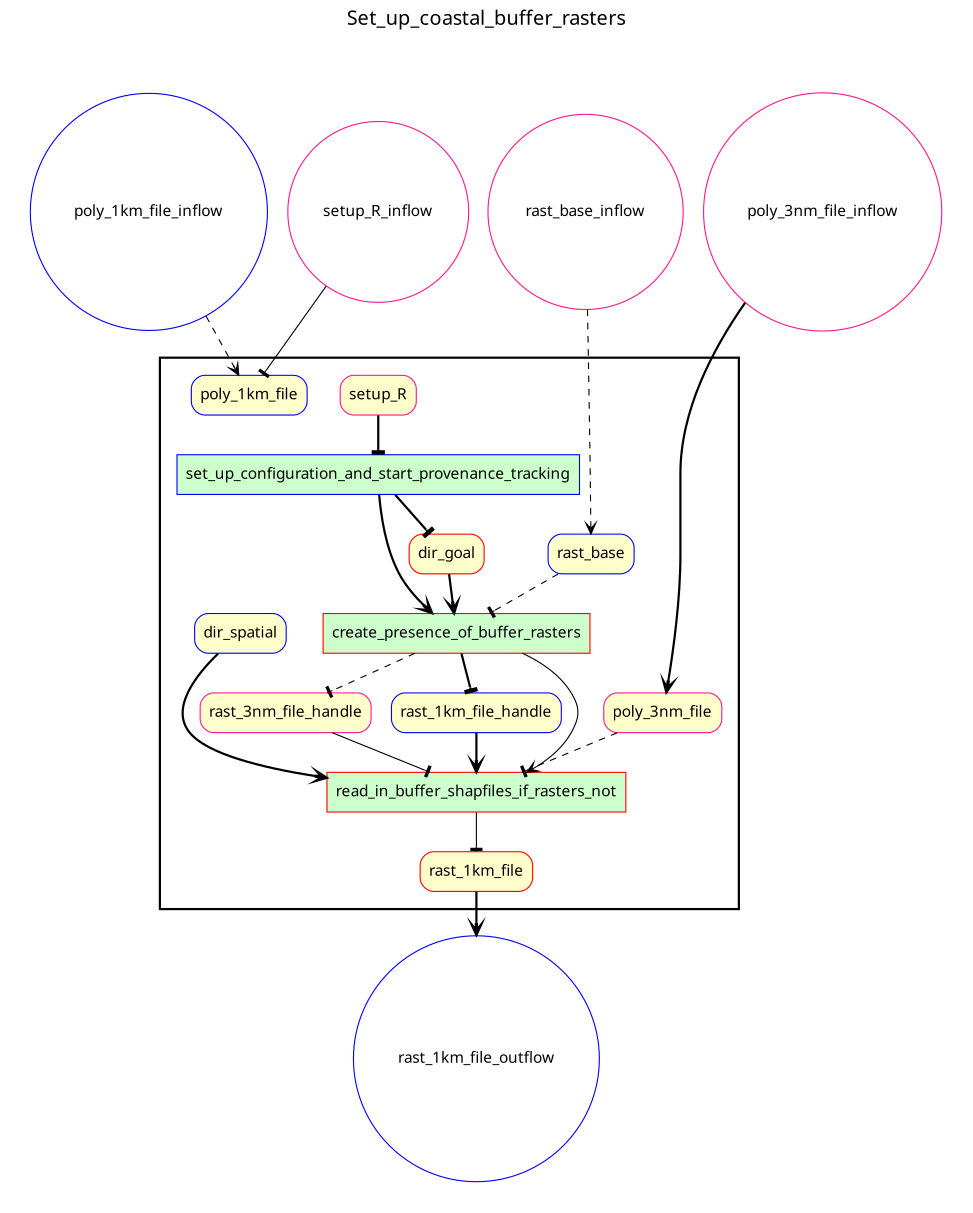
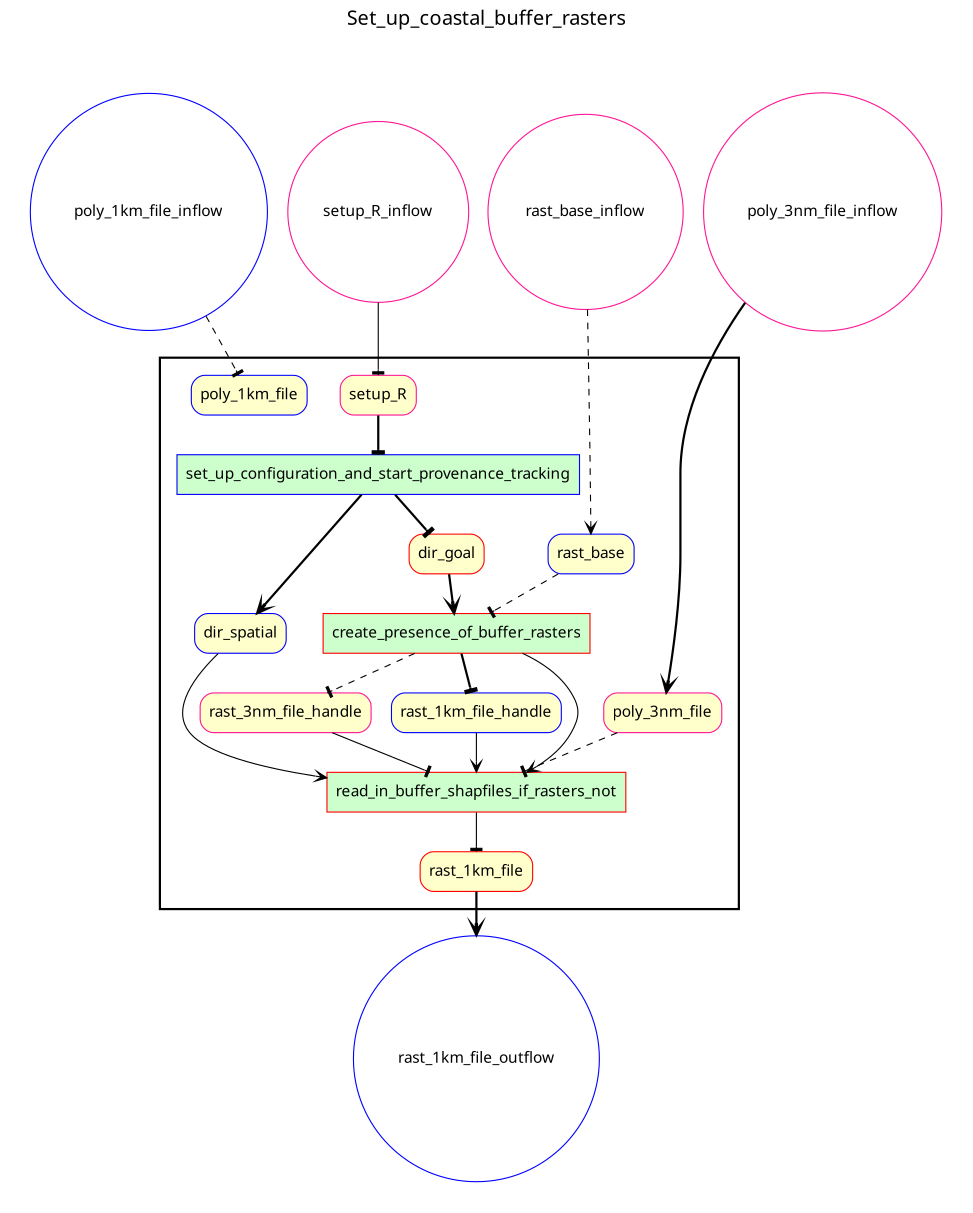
edge "setup_R_inflow" -> "poly_1km_file": now "setup_R_inflow" -> "setup_R"
edge "poly_1km_file_inflow" -> "poly_1km_file": arrowhead vee -> tee
edge "set_up_configuration_and_start_provenance_tracking" -> "create_presence_of_buffer_rasters": now "set_up_configuration_and_start_provenance_tracking" -> "dir_spatial"
edge "dir_spatial" -> "read_in_buffer_shapfiles_if_rasters_not": style bold -> solid
edge "rast_1km_file_handle" -> "read_in_buffer_shapfiles_if_rasters_not": style bold -> solid
